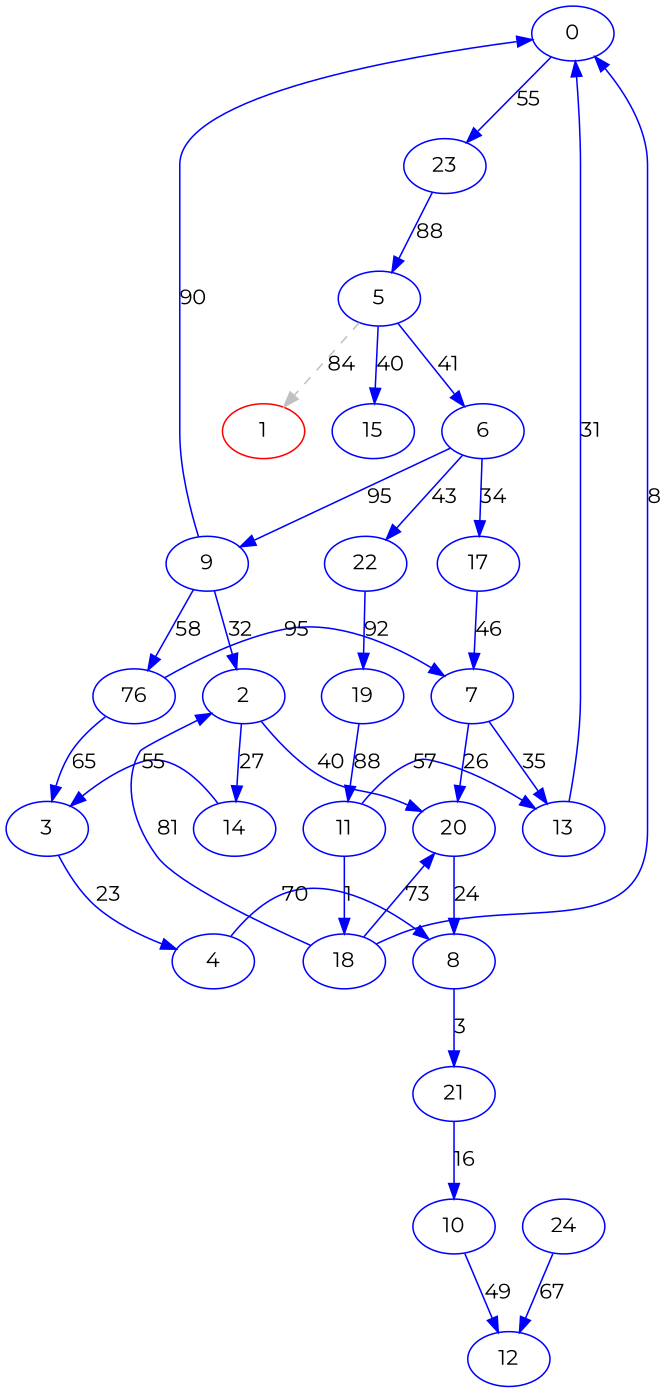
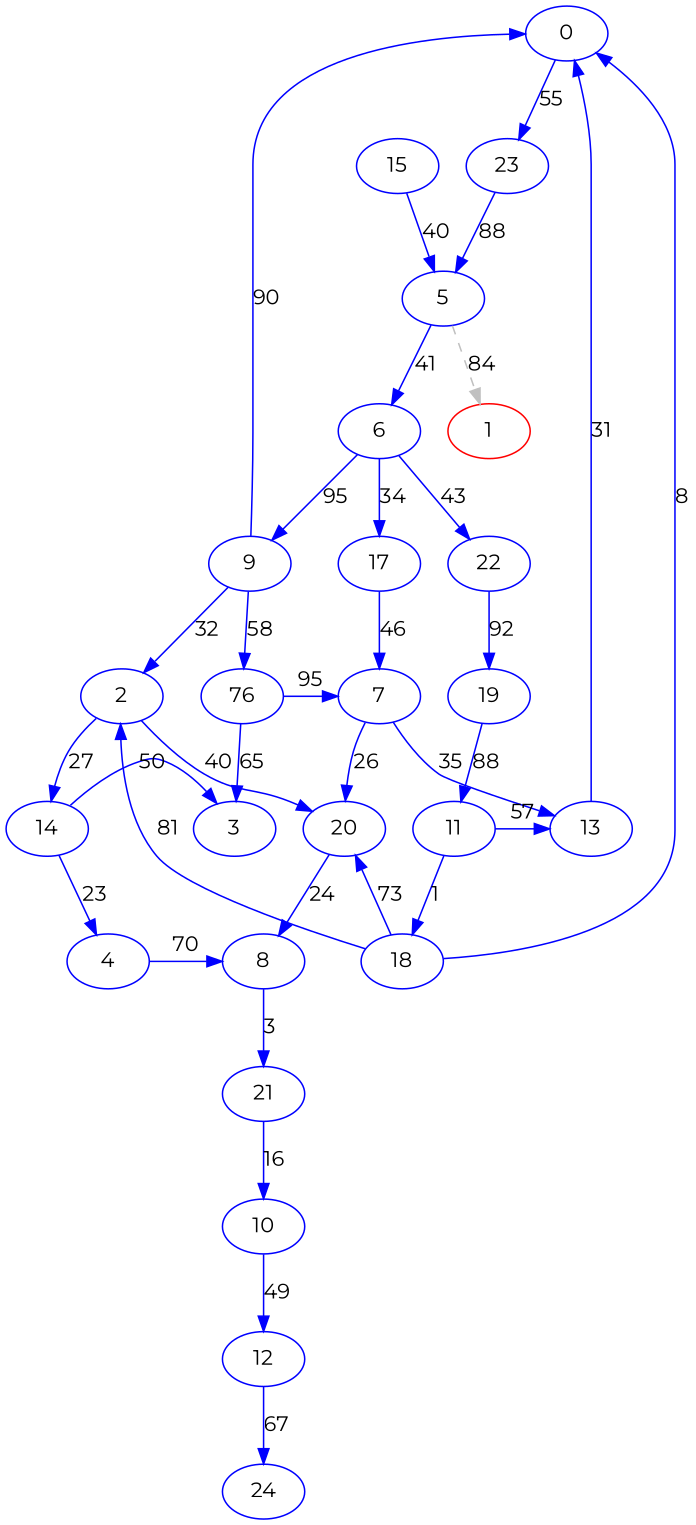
edge "5" -> "15": reversed
edge "14" -> "3": label "55" -> "50"
edge "3" -> "4": now "14" -> "4"
edge "24" -> "12": reversed
